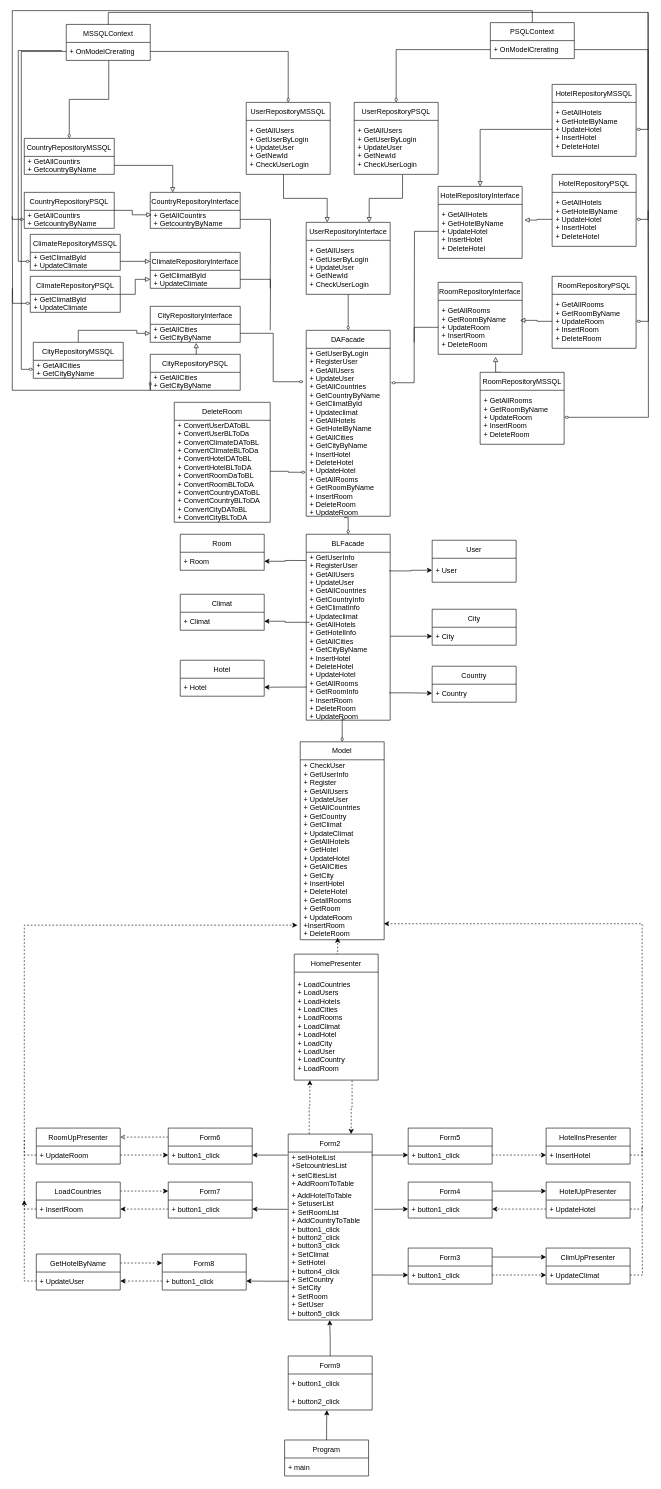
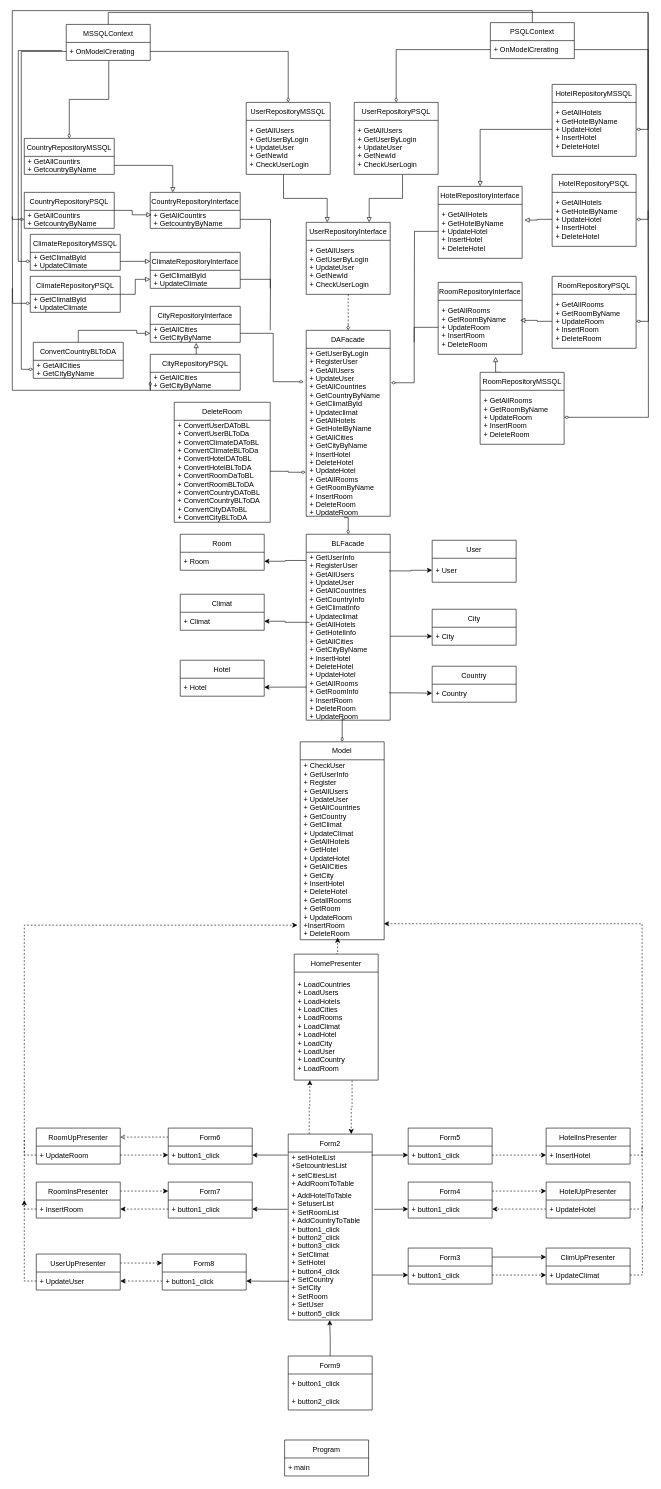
edge "UserRepositoryInterface" -> "DAFacade": style solid -> dashed
node "CityRepositoryMSSQL": label "CityRepositoryMSSQL" -> "ConvertCountryBLToDA"
edge "Form4" -> "HotelUpPresenter": style solid -> dashed
node "LoadCountries": label "LoadCountries" -> "RoomInsPresenter"
node "GetHotelByName": label "GetHotelByName" -> "UserUpPresenter"
edge "Program" -> "+ button2_click": removed
